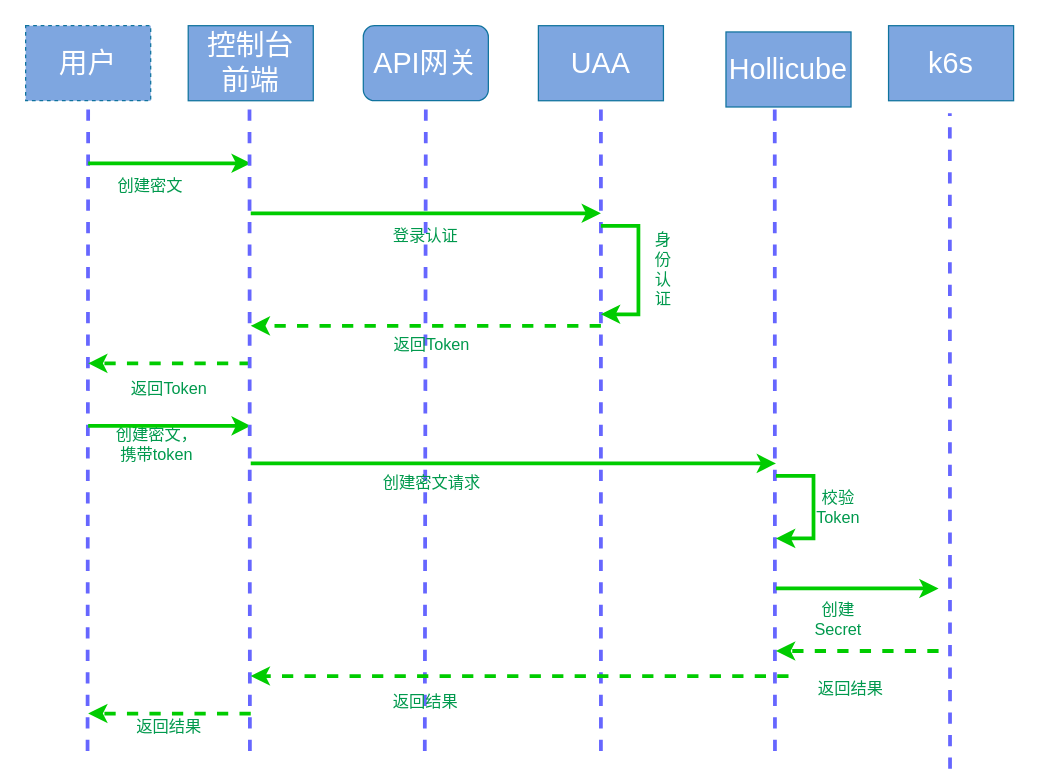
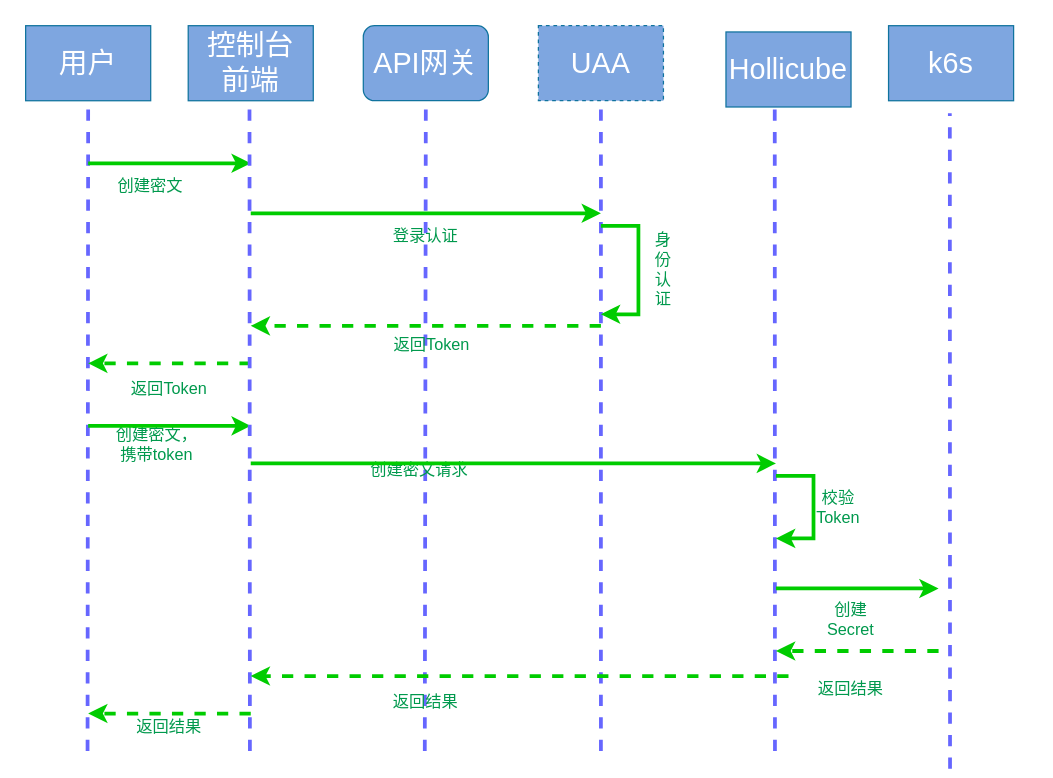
node "用户": style dashed -> solid
node "UAA": style solid -> dashed
node "创建密文请求": moved (432, 482) -> (419, 469)
node "创建Secret": moved (838, 619) -> (851, 619)
